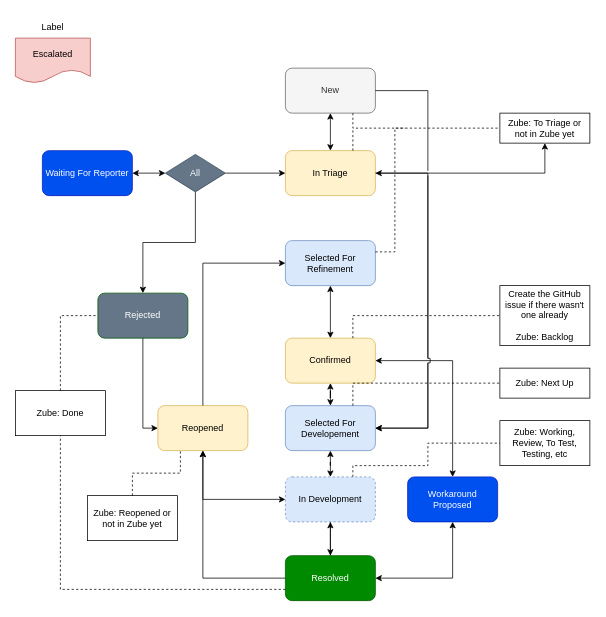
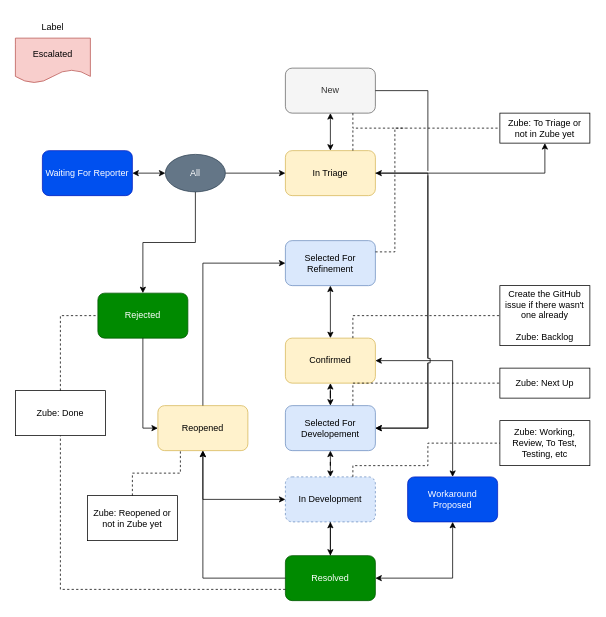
node "All": shape diamond -> ellipse
node "Rejected": fillcolor #647687 -> #008a00
